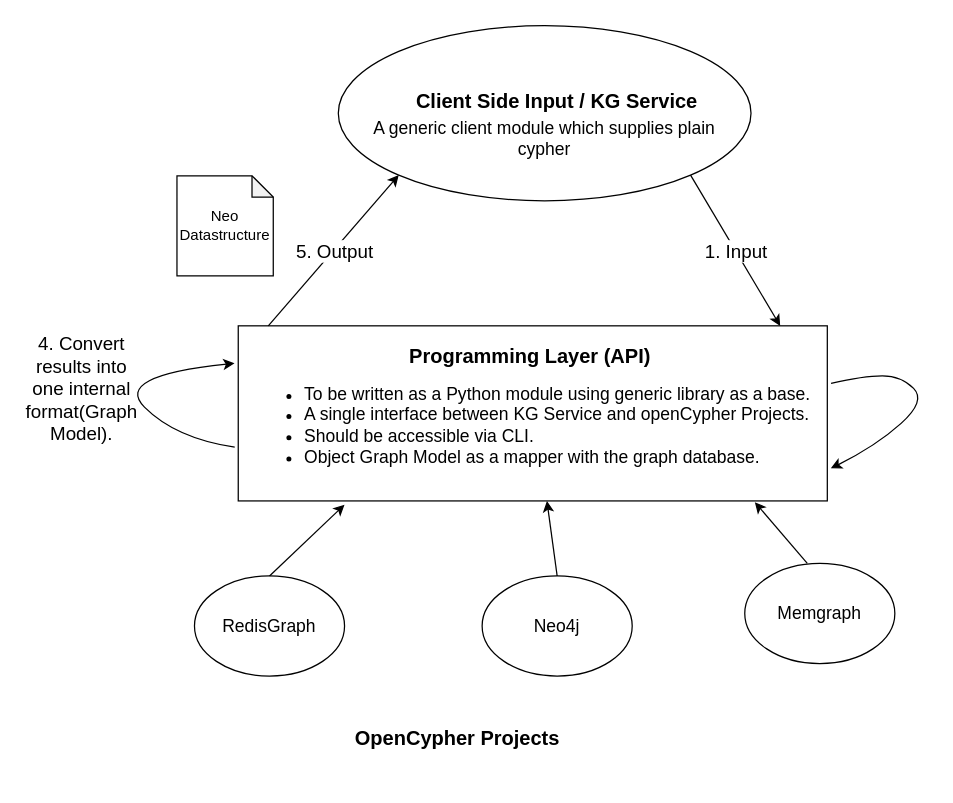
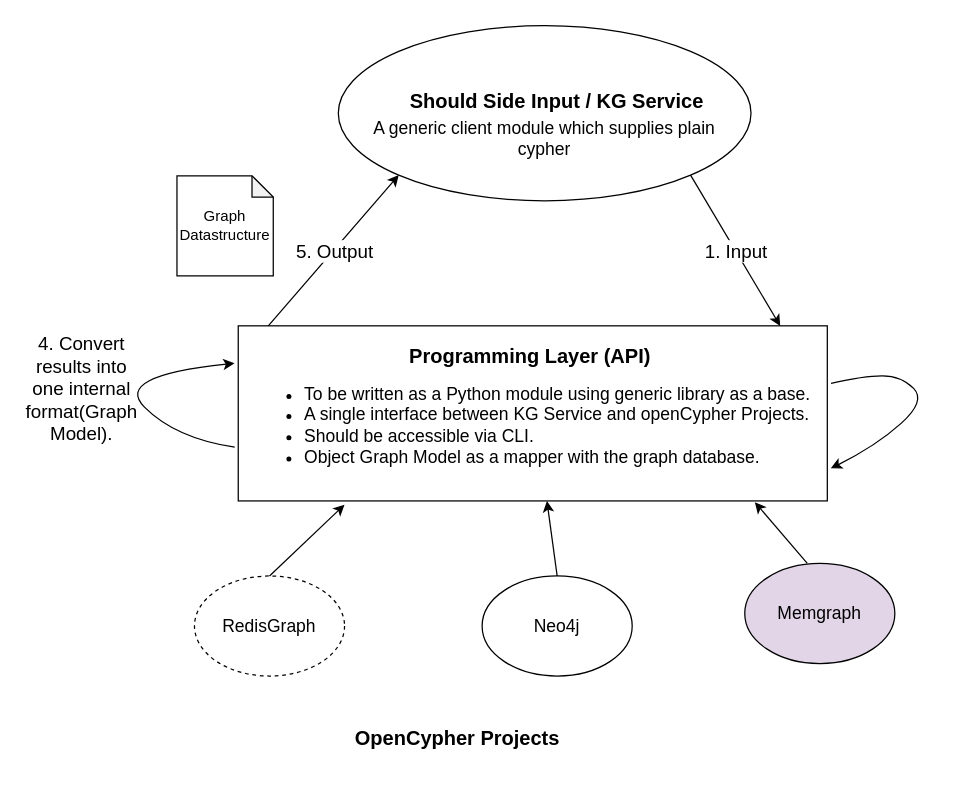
node "Client Side Input / KG Service": label "Client Side Input / KG Service" -> "Should Side Input / KG Service"
node "Neo Datastructure": label "Neo Datastructure" -> "Graph Datastructure"
node "Memgraph": fillcolor #ffffff -> #e1d5e7
node "RedisGraph": style solid -> dashed
